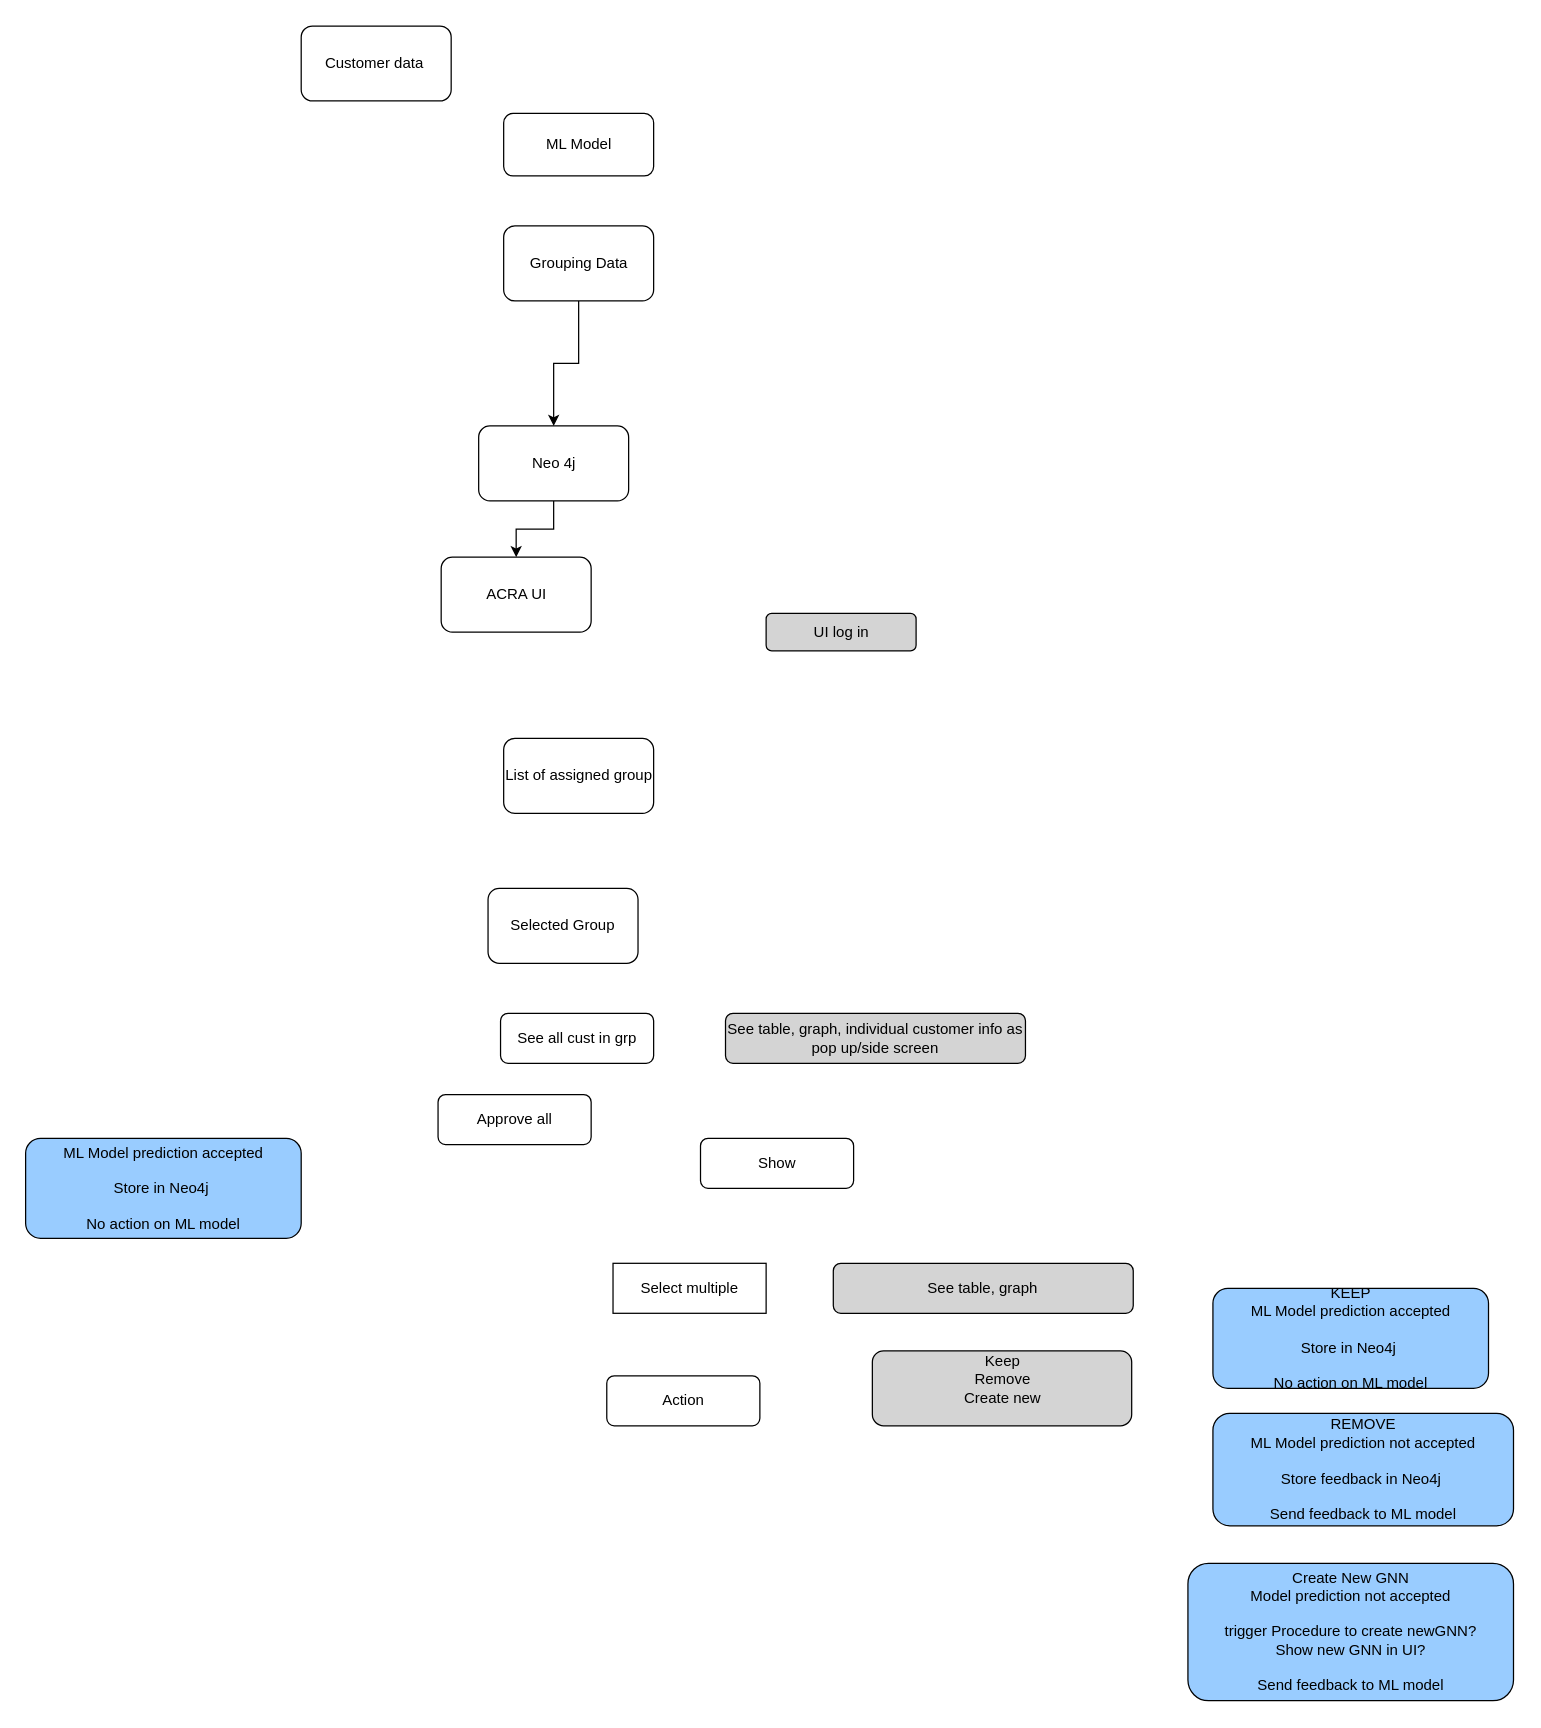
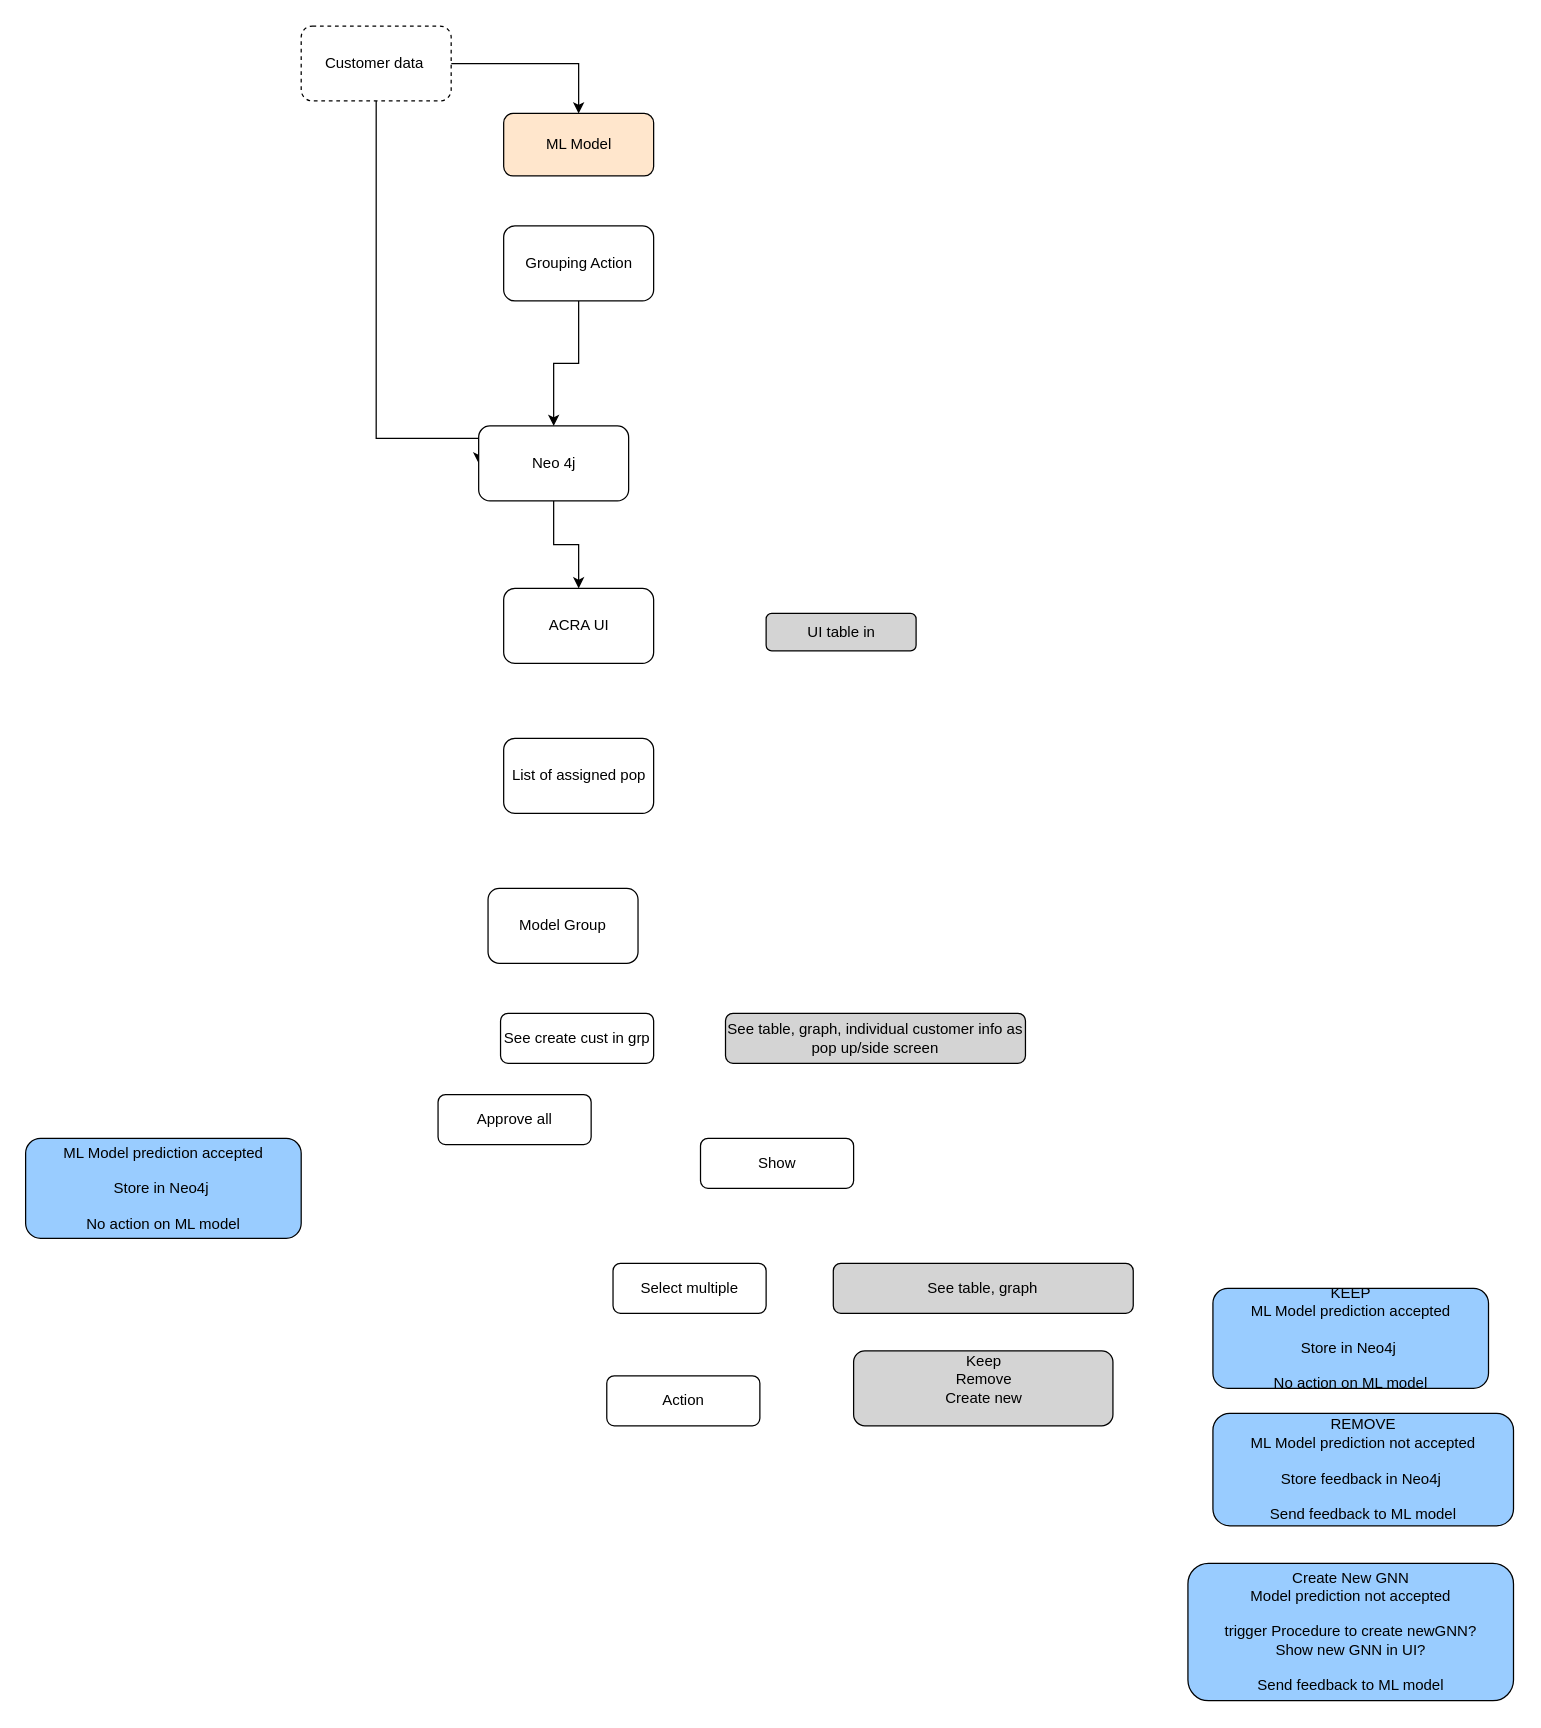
node "Customer data": style solid -> dashed
edge "Customer data" -> "ML Model": added
node "ML Model": fillcolor #ffffff -> #ffe6cc
node "Grouping Data": label "Grouping Data" -> "Grouping Action"
edge "Customer data" -> "Neo 4j": added
node "ACRA UI": moved (516, 594) -> (579, 626)
node "UI log in": label "UI log in" -> "UI table in"
node "List of assigned group": label "List of assigned group" -> "List of assigned pop"
node "Selected Group": label "Selected Group" -> "Model Group"
node "See all cust in grp": label "See all cust in grp" -> "See create cust in grp"
node "Select multiple": shape rectangle -> rounded rectangle
node "Keep Remove Create new": moved (1002, 1388) -> (983, 1388)
